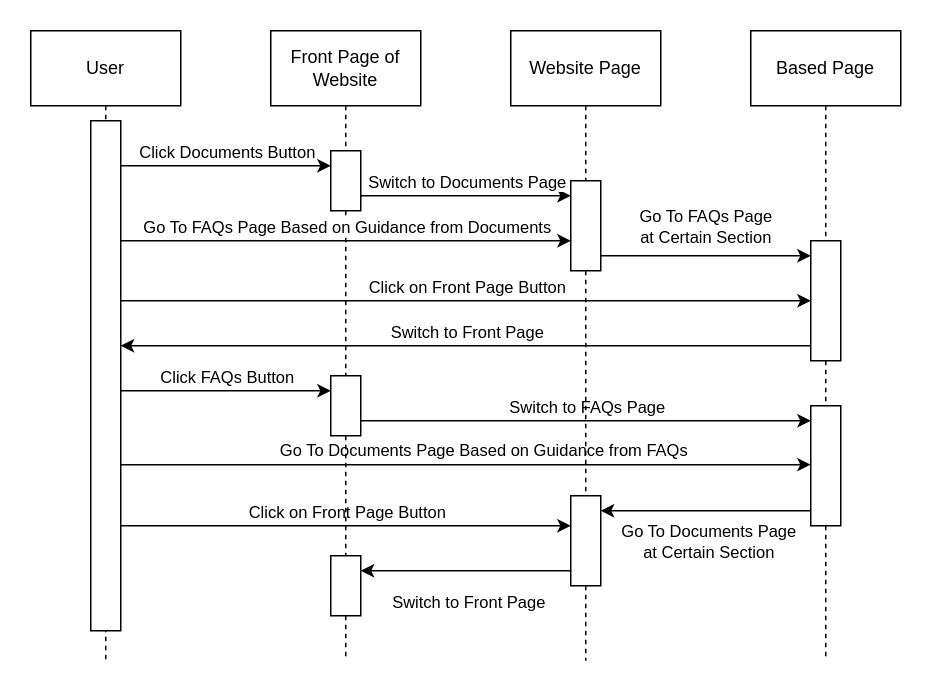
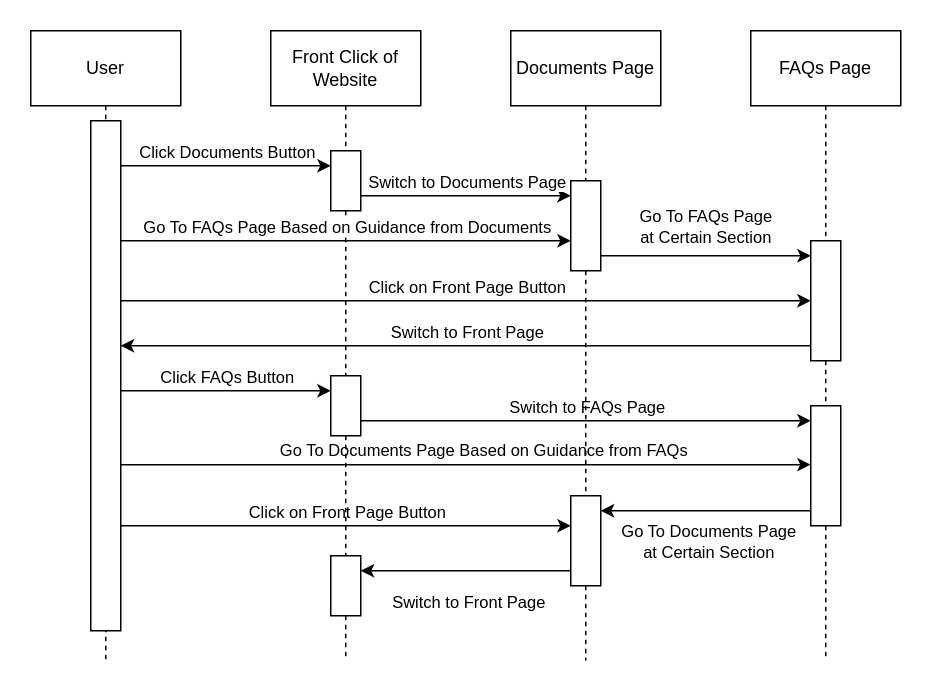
node "Front Page of Website": label "Front Page of Website" -> "Front Click of Website"
node "Website Page": label "Website Page" -> "Documents Page"
node "Based Page": label "Based Page" -> "FAQs Page"
